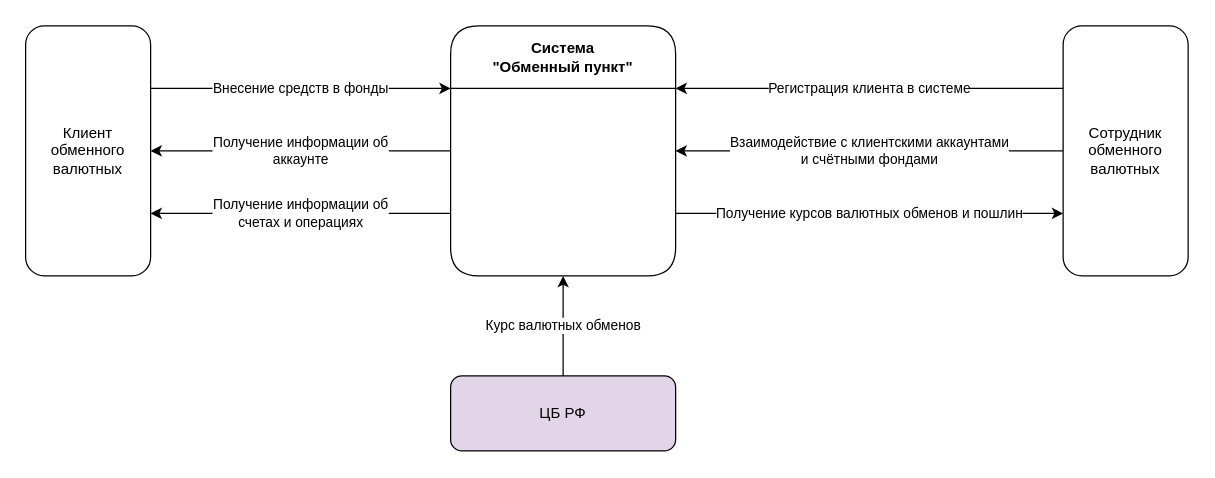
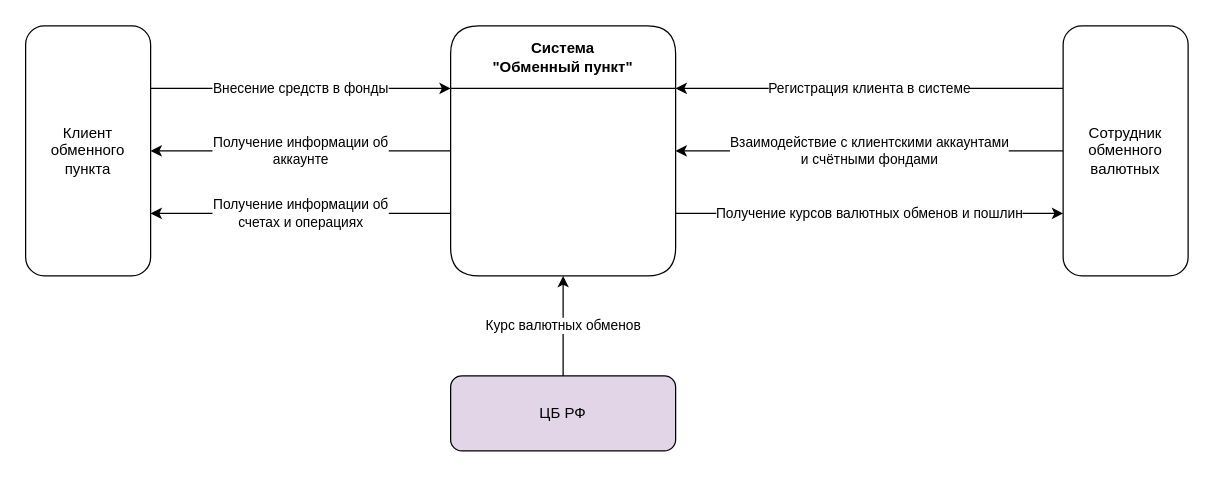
node "Клиент обменного валютных": label "Клиент обменного валютных" -> "Клиент обменного пункта"
